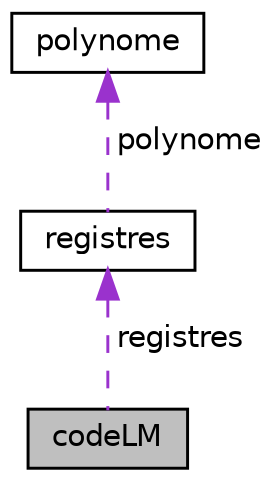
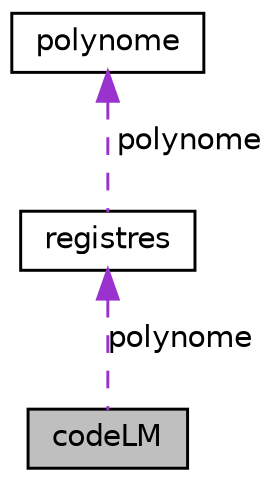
edge "codeLM" -> "registres": label " registres" -> " polynome"
